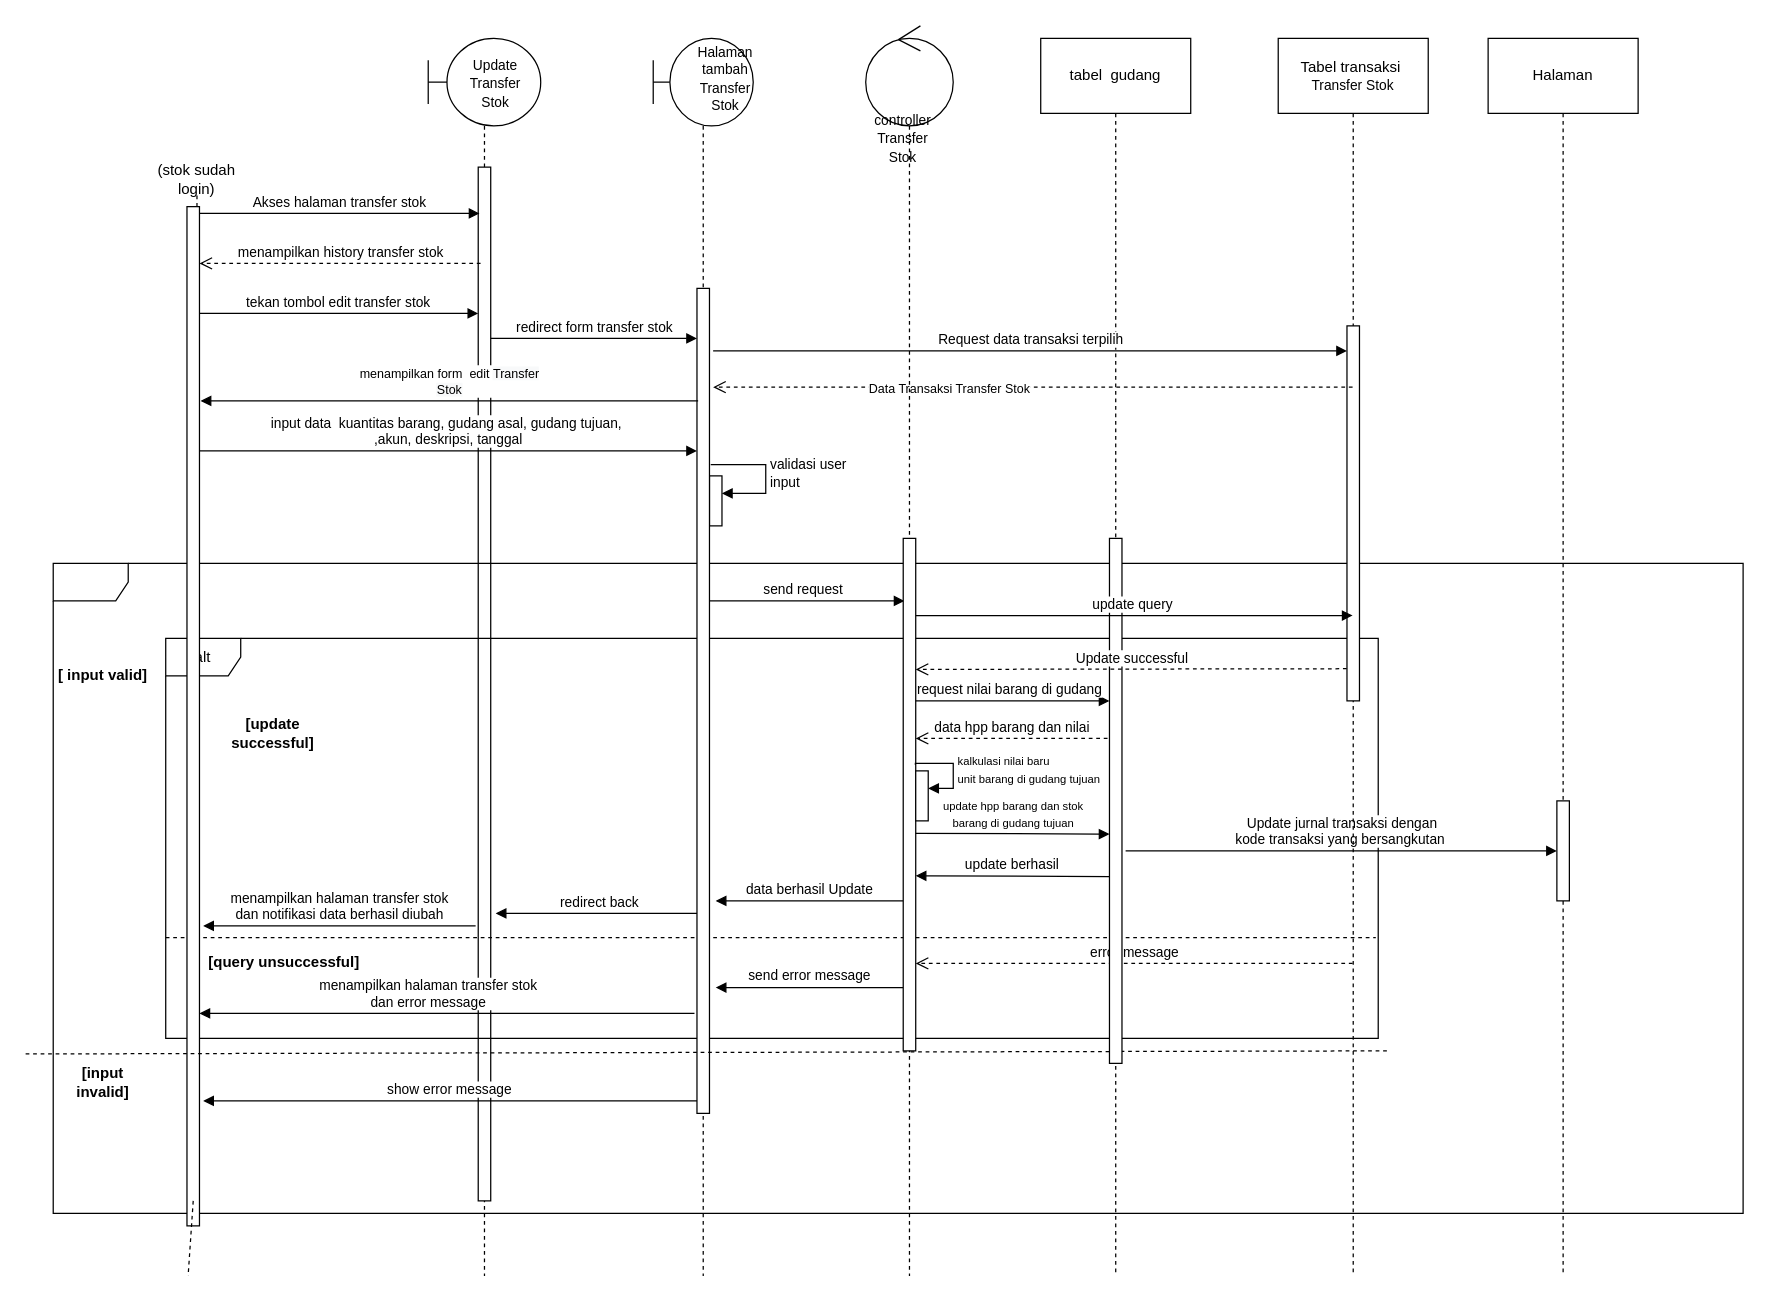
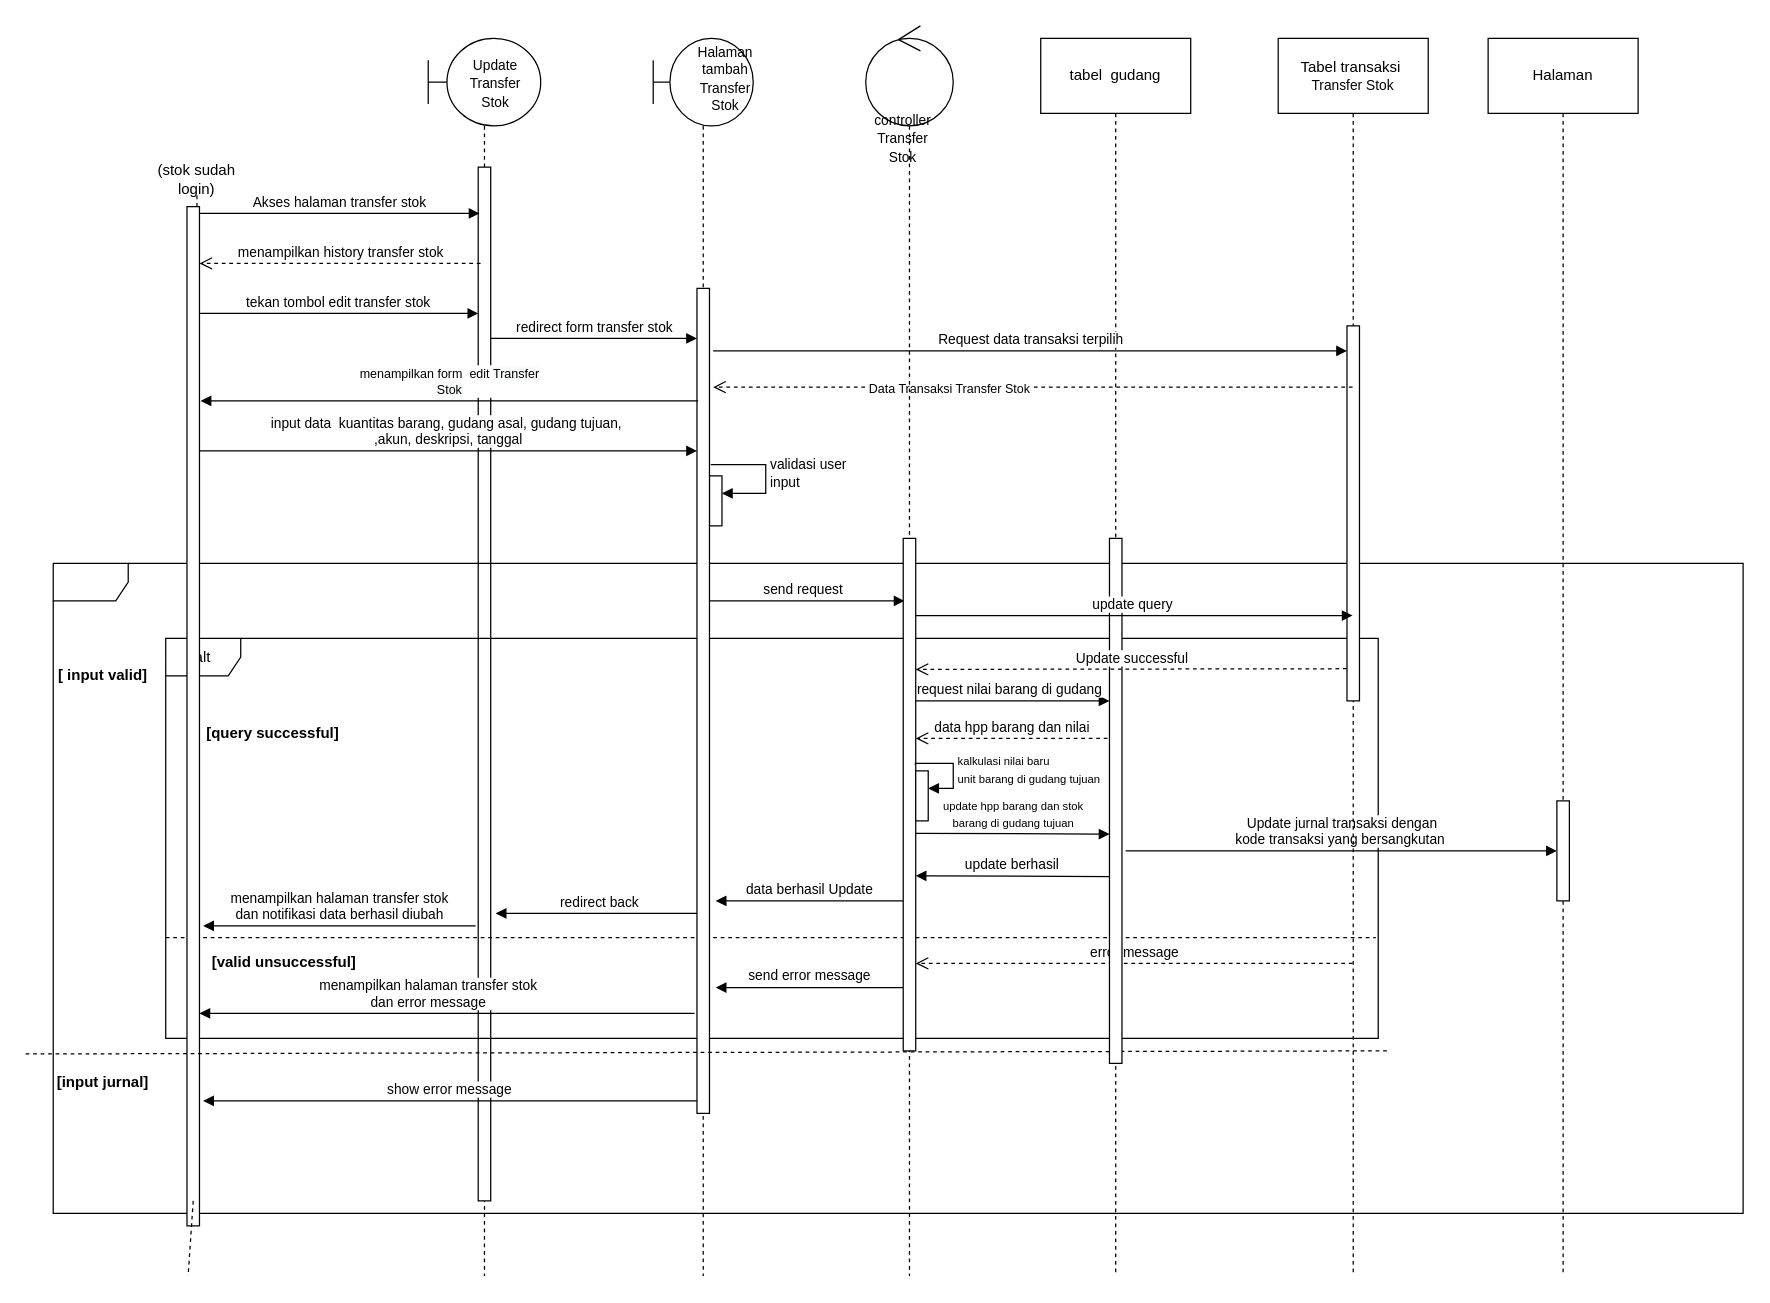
node "[update successful]": label "[update successful]" -> "[query successful]"
node "[query unsuccessful]": label "[query unsuccessful]" -> "[valid unsuccessful]"
node "[input invalid]": label "[input invalid]" -> "[input jurnal]"
